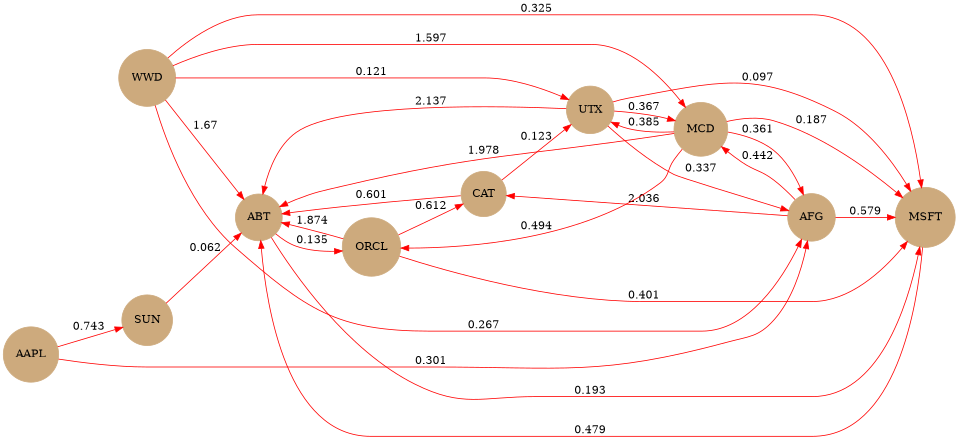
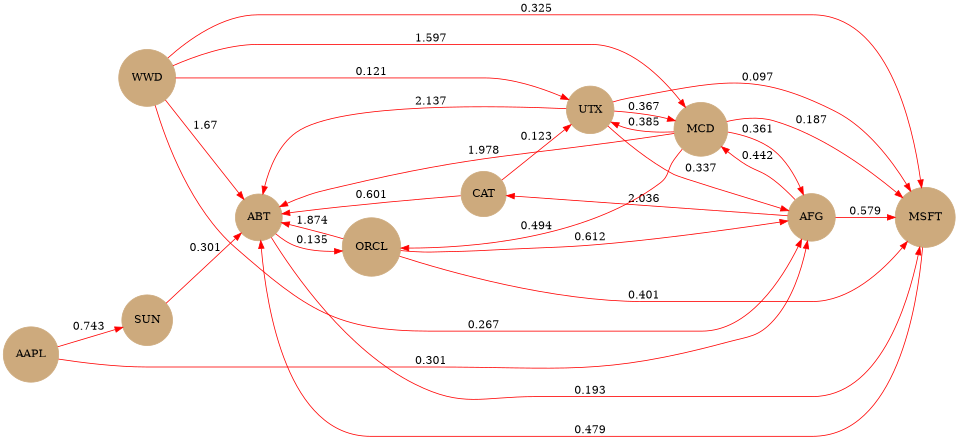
edge "ORCL" -> "CAT": now "ORCL" -> "AFG"
edge "SUN" -> "ABT": label "0.062" -> "0.301"
